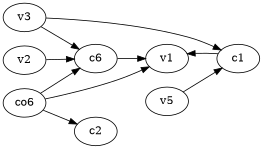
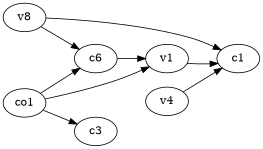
node "v3": label "v3" -> "v8"
edge "c1" -> "v1": reversed
node "v2": removed
node "v5": label "v5" -> "v4"
node "co6": label "co6" -> "co1"
node "c2": label "c2" -> "c3"
